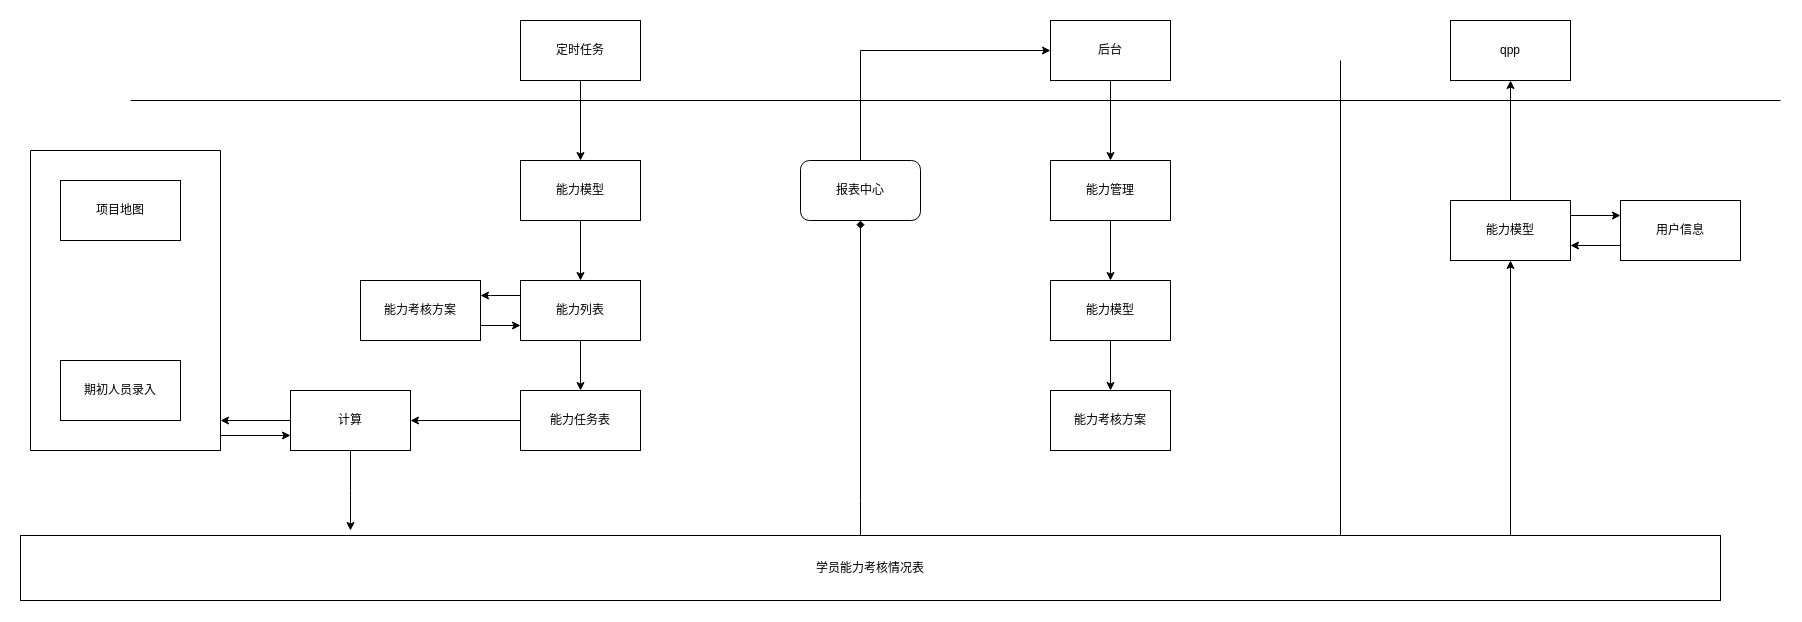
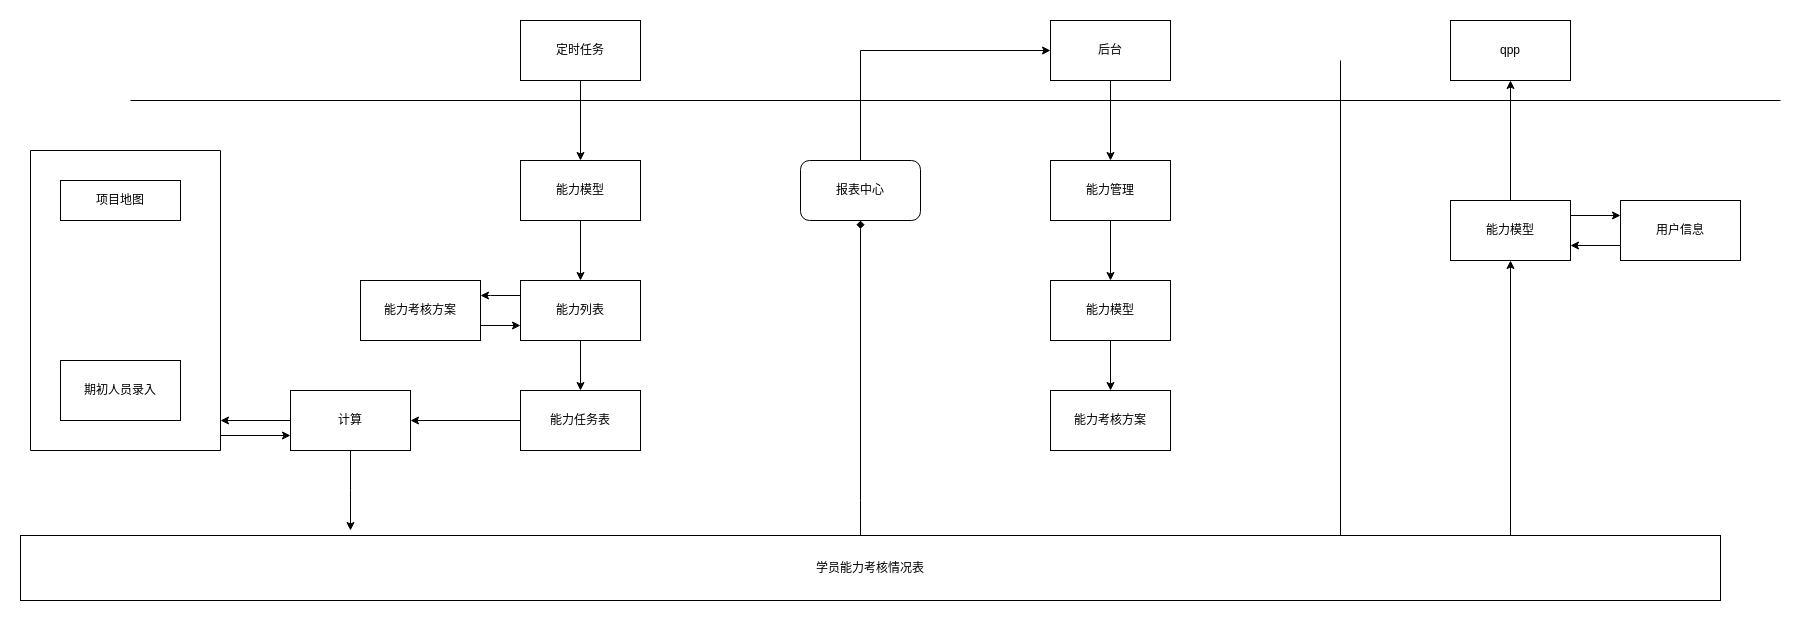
node "项目地图": size 120x60 -> 120x40
